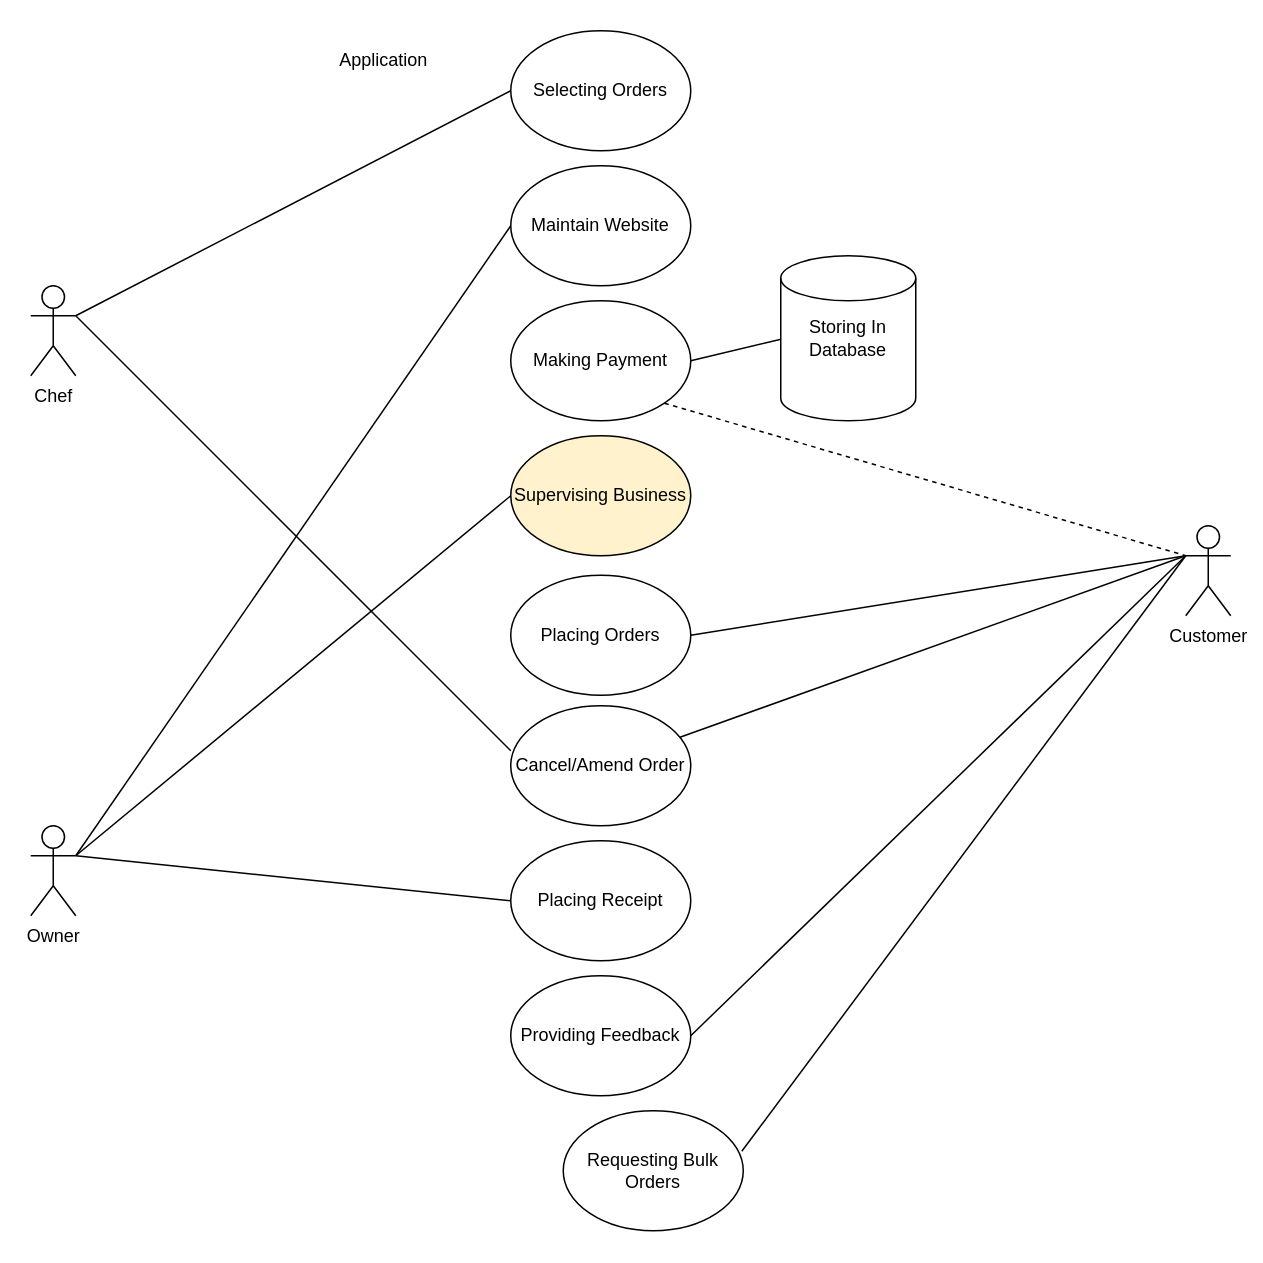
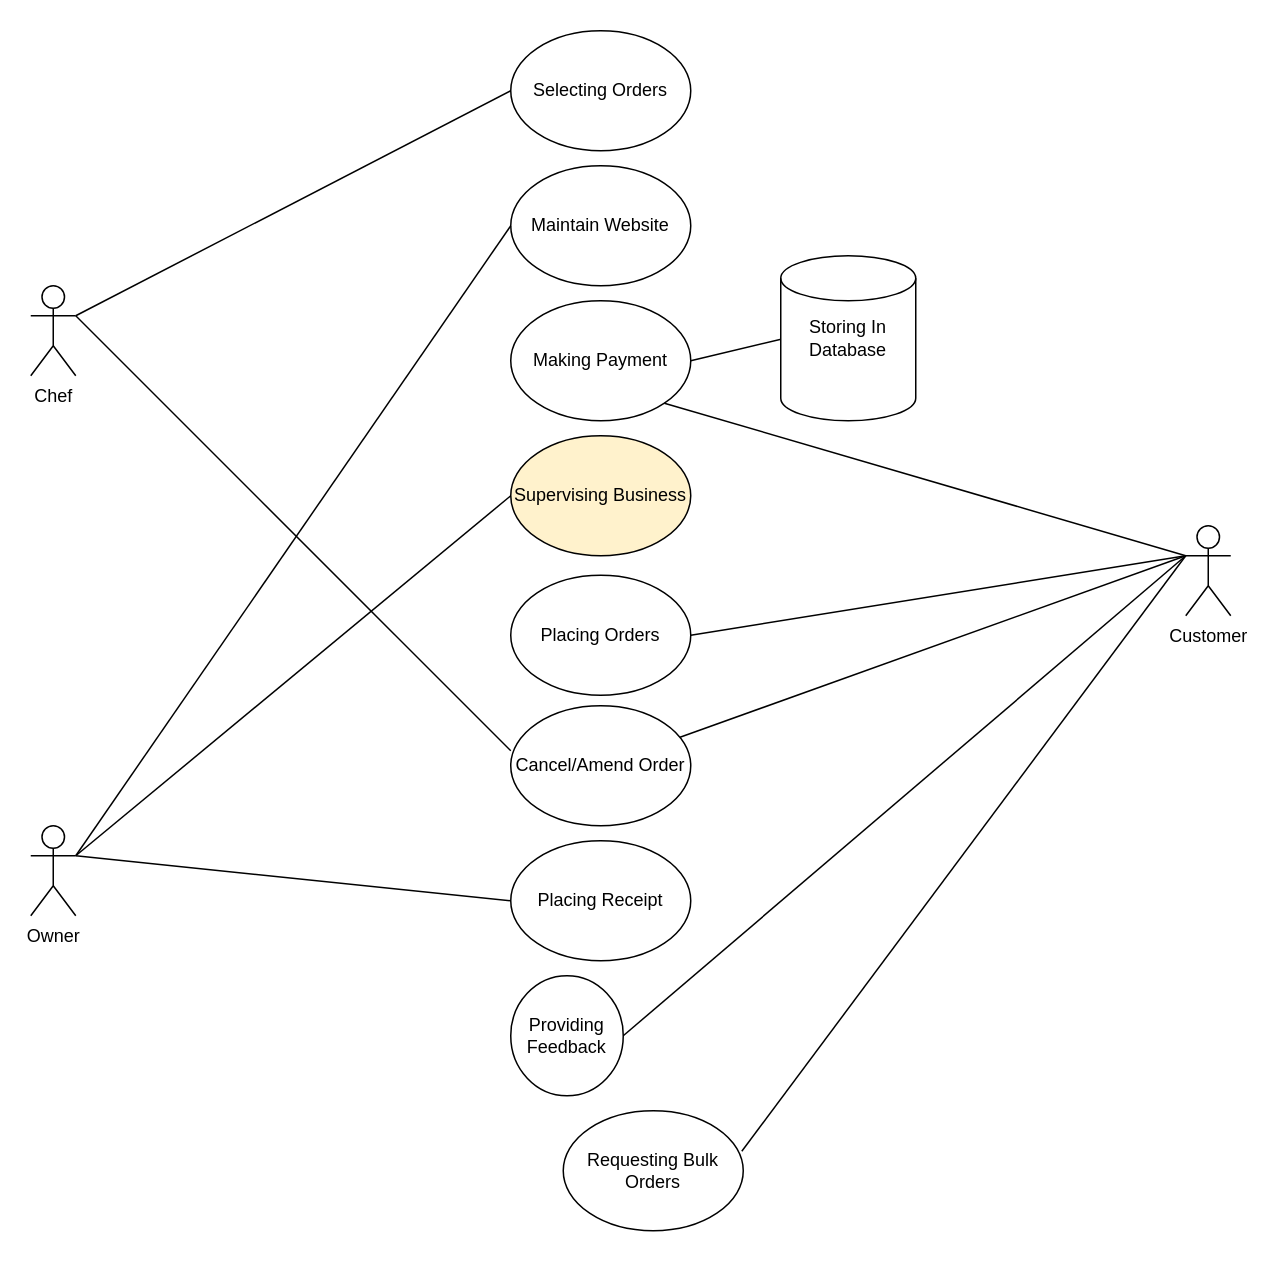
node "Application": removed
edge "Making Payment" -- "Customer": style dashed -> solid
node "Providing Feedback": size 180x120 -> 113x120
